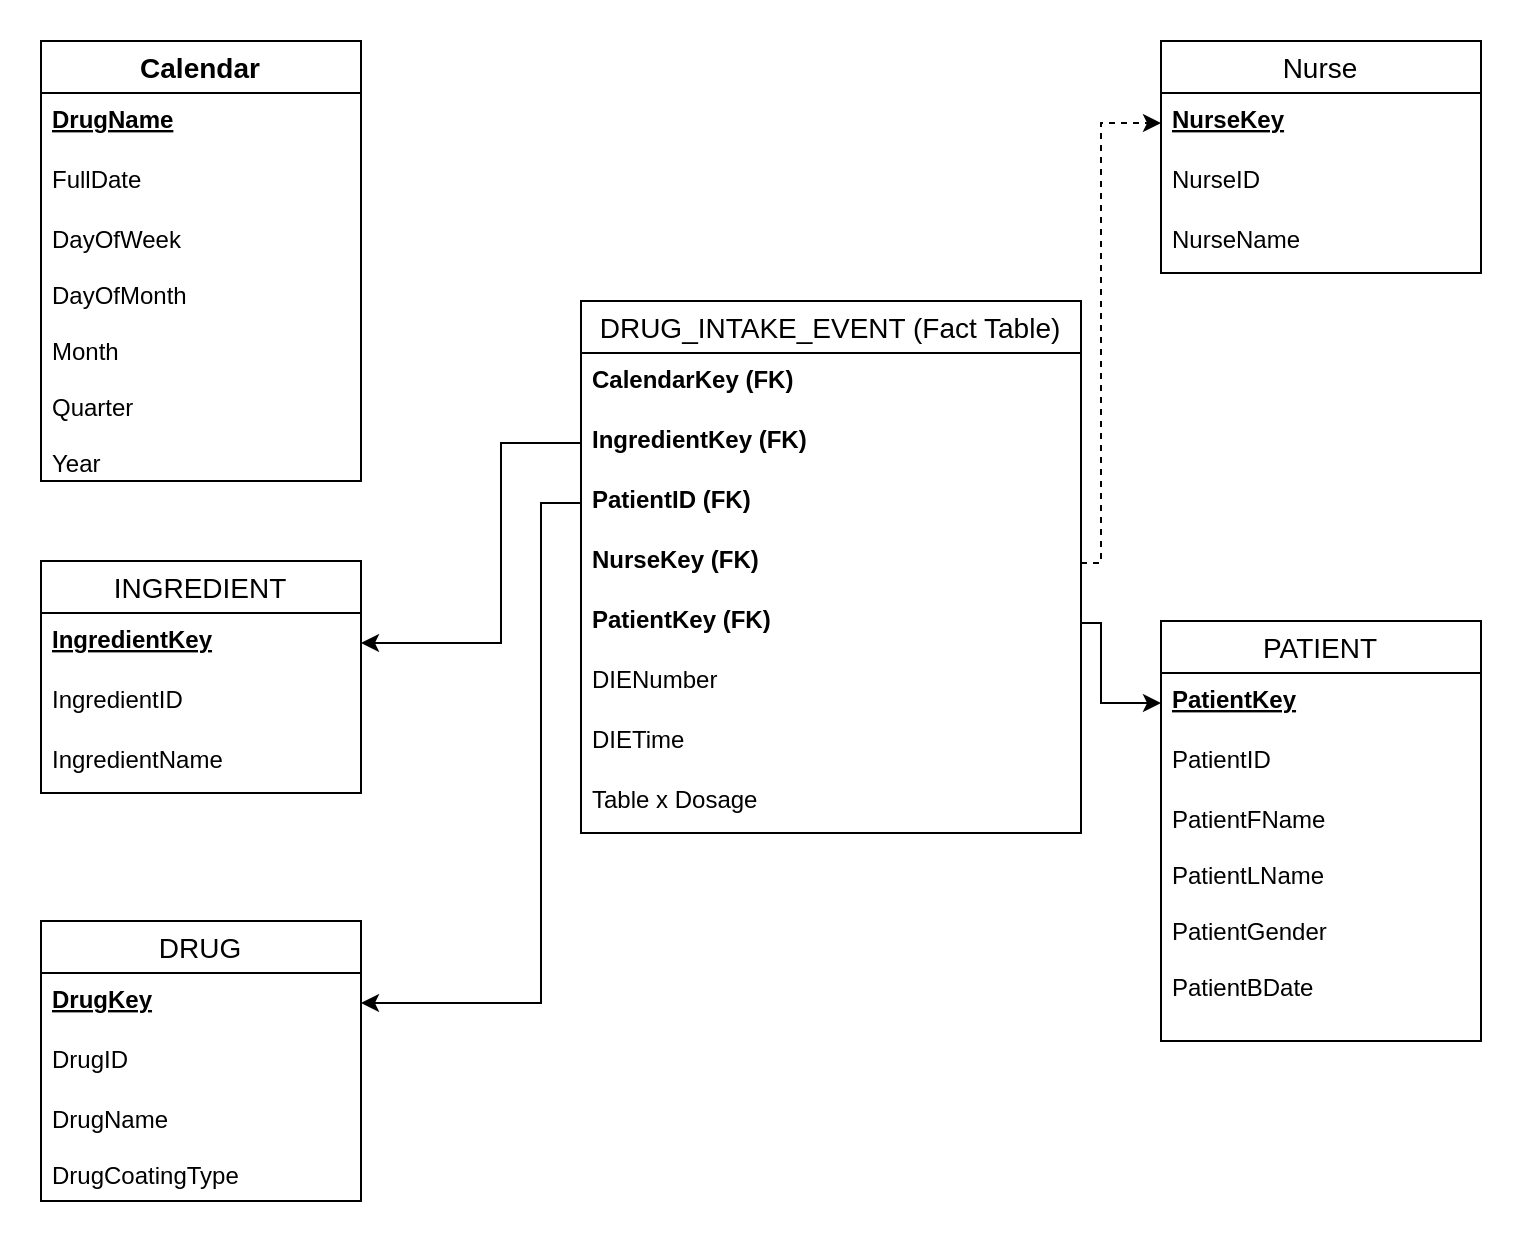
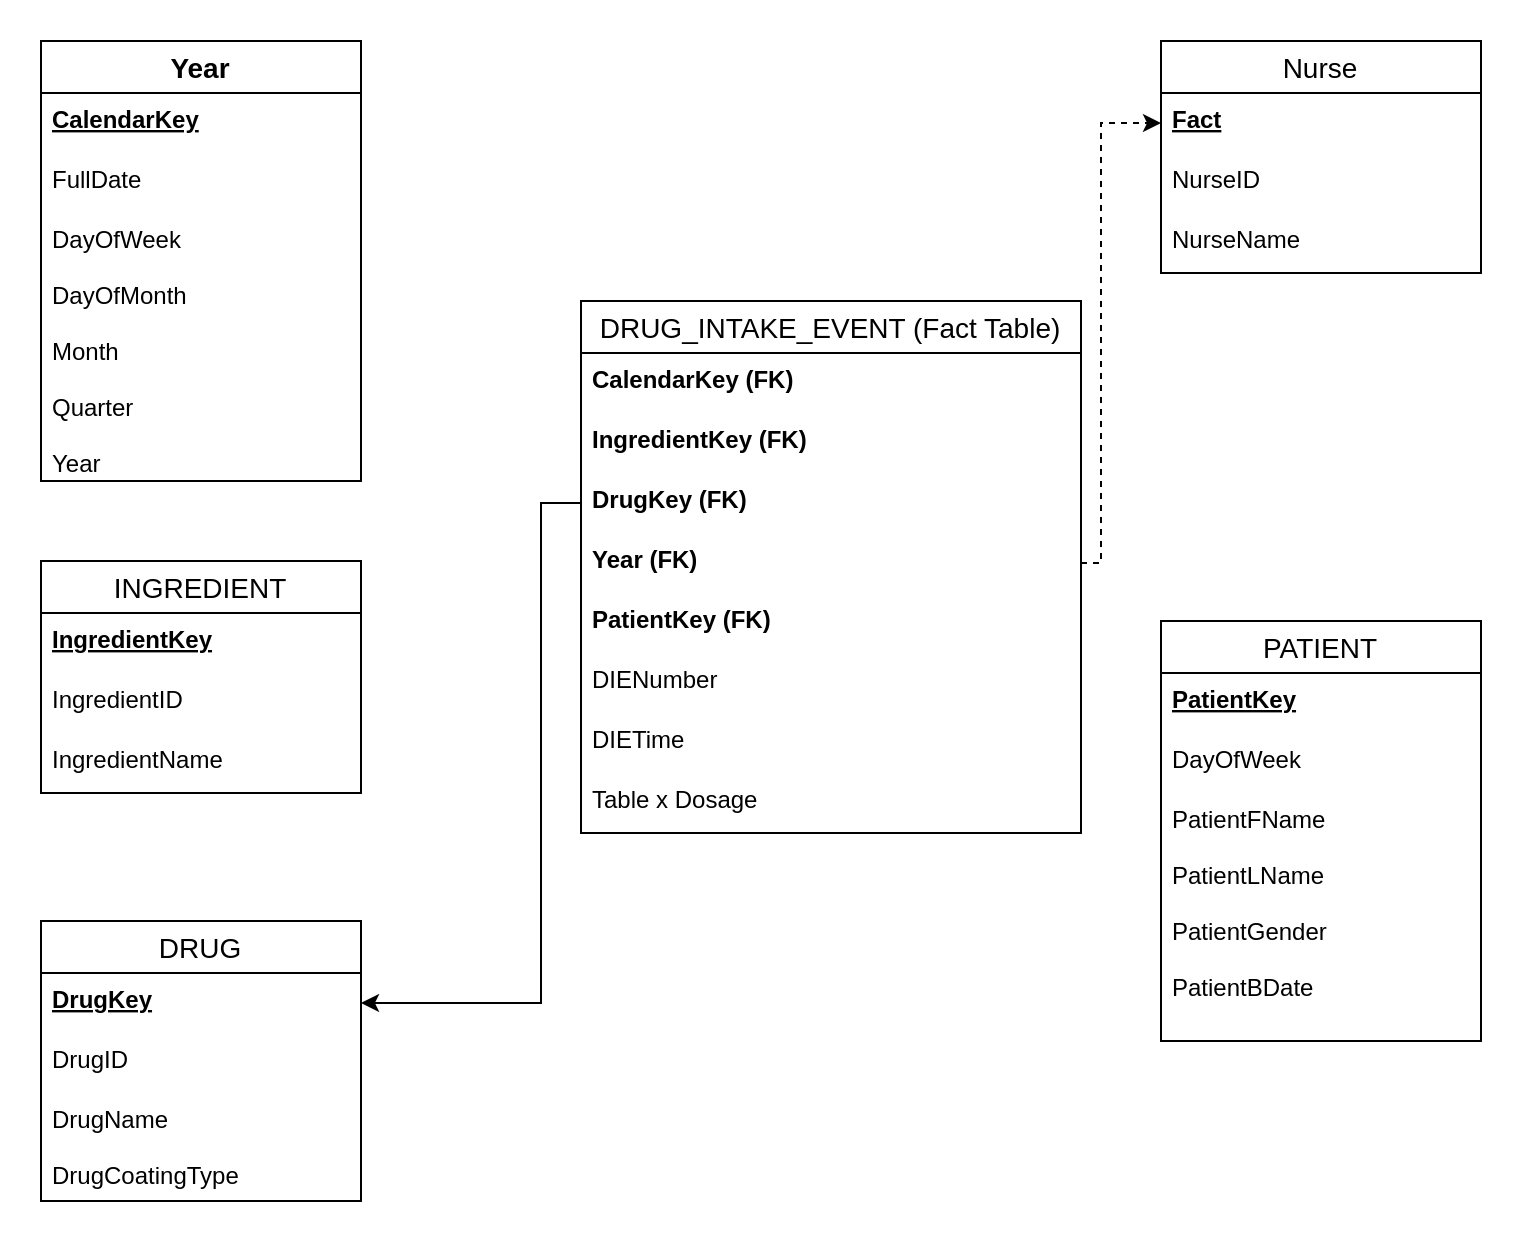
node "Calendar": label "Calendar" -> "Year"
node "DrugName": label "DrugName" -> "CalendarKey"
node "NurseKey": label "NurseKey" -> "Fact"
node "PatientID (FK)": label "PatientID (FK)" -> "DrugKey (FK)"
node "NurseKey (FK)": label "NurseKey (FK)" -> "Year (FK)"
edge "IngredientKey (FK)" -> "IngredientKey": removed
edge "PatientKey (FK)" -> "PatientKey": removed
node "PatientID": label "PatientID" -> "DayOfWeek"
